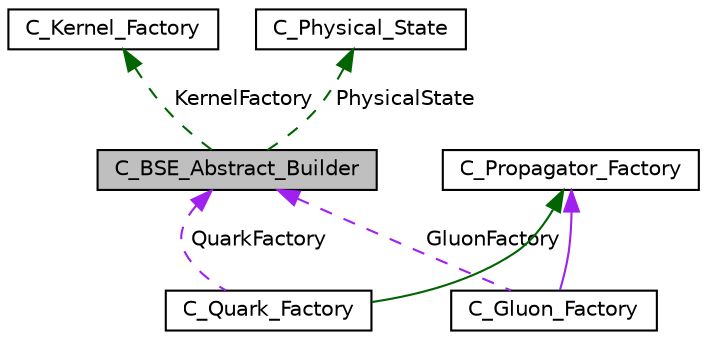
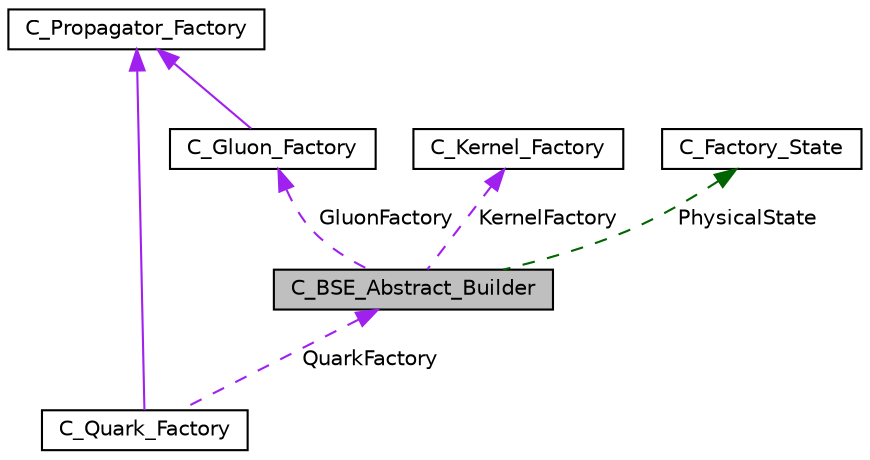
node "C_Physical_State": label "C_Physical_State" -> "C_Factory_State"
edge "C_BSE_Abstract_Builder" -> "C_Kernel_Factory": color darkgreen -> purple
edge "C_Gluon_Factory" -> "C_BSE_Abstract_Builder": reversed
edge "C_Quark_Factory" -> "C_Propagator_Factory": color darkgreen -> purple
